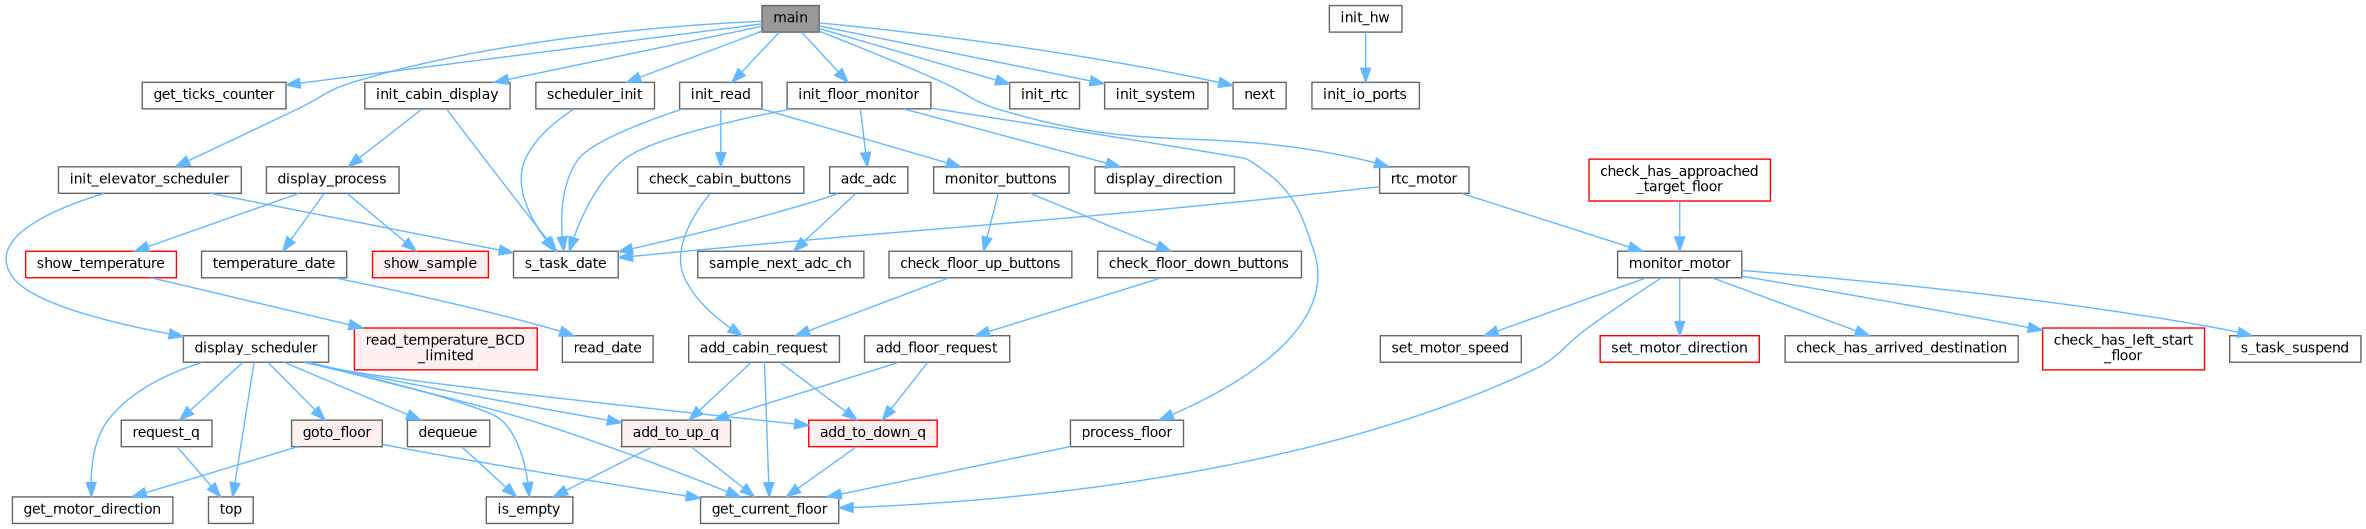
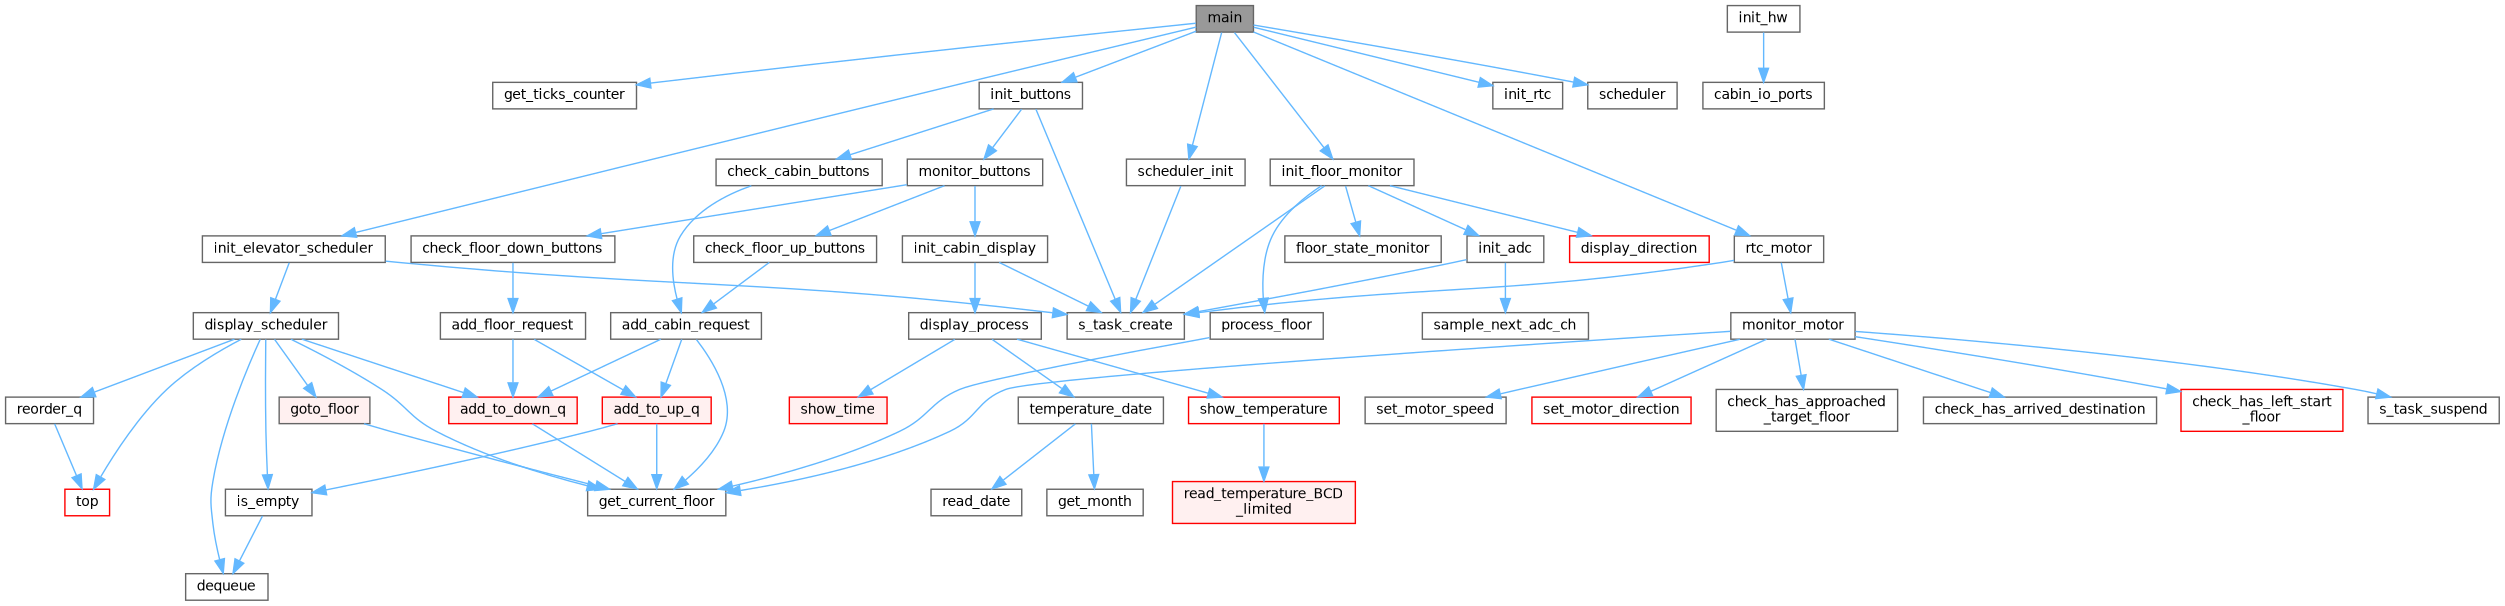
edge "main" -> "init_cabin_display": now "monitor_buttons" -> "init_cabin_display"
node "init_read": label "init_read" -> "init_buttons"
node "init_system": removed
node "next": label "next" -> "scheduler"
node "init_io_ports": label "init_io_ports" -> "cabin_io_ports"
node "adc_adc": label "adc_adc" -> "init_adc"
node "display_direction": color grey40 -> red
node "check_has_approached _target_floor": color red -> grey40
edge "check_has_approached _target_floor" -> "monitor_motor": reversed
node "floor_state_monitor": added
node "show_sample": label "show_sample" -> "show_time"
node "s_task_date": label "s_task_date" -> "s_task_create"
edge "display_scheduler" -> "add_to_up_q": removed
node "request_q": label "request_q" -> "reorder_q"
node "add_to_up_q": color grey40 -> red
edge "dequeue" -> "is_empty": reversed
node "get_month": added
node "get_motor_direction": removed
node "top": color grey40 -> red
